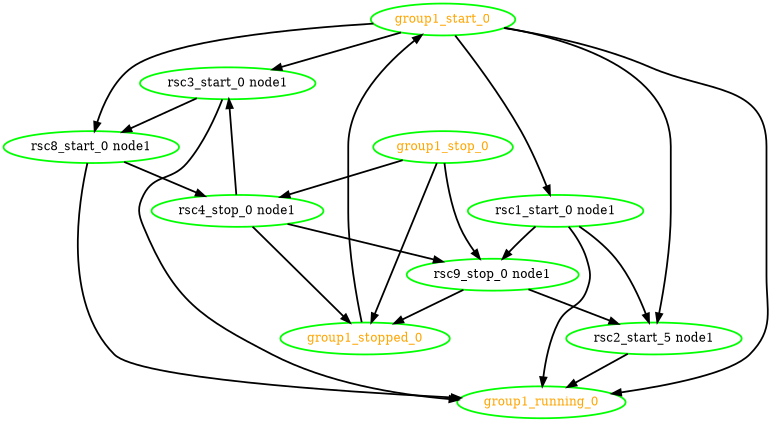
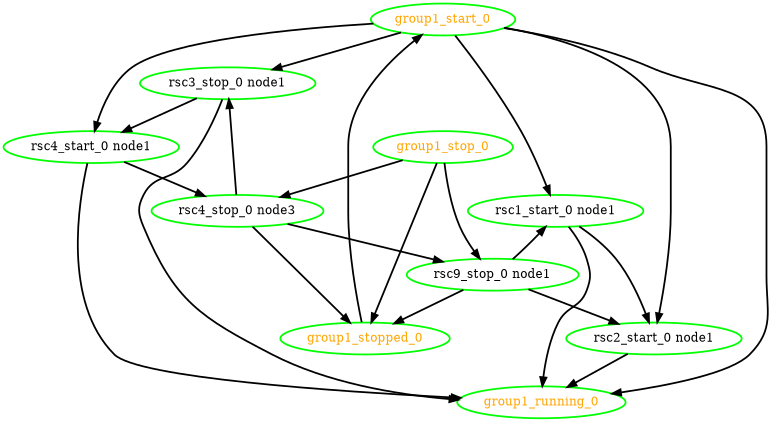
node "rsc3_start_0 node1": label "rsc3_start_0 node1" -> "rsc3_stop_0 node1"
node "rsc8_start_0 node1": label "rsc8_start_0 node1" -> "rsc4_start_0 node1"
node "rsc4_stop_0 node1": label "rsc4_stop_0 node1" -> "rsc4_stop_0 node3"
edge "rsc1_start_0 node1" -> "rsc9_stop_0 node1": reversed
node "rsc2_start_5 node1": label "rsc2_start_5 node1" -> "rsc2_start_0 node1"
